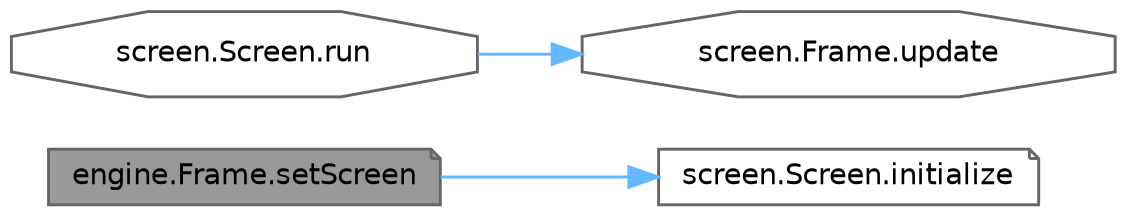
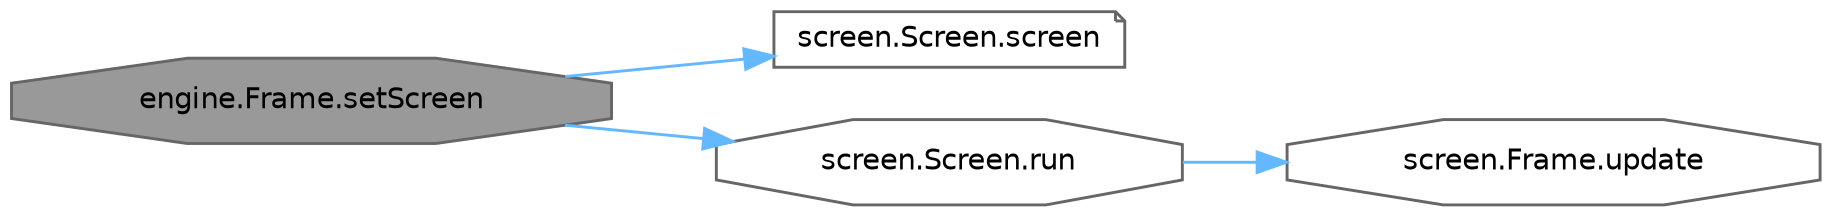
edge "engine.Frame.setScreen" -> "screen.Screen.run": added
node "engine.Frame.setScreen": shape note -> octagon
node "screen.Screen.initialize": label "screen.Screen.initialize" -> "screen.Screen.screen"
